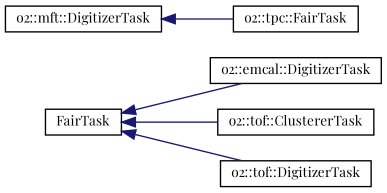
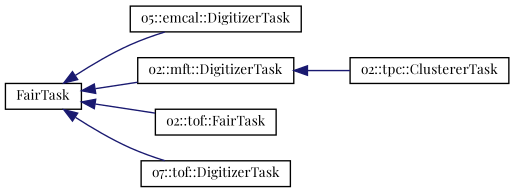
node "o2::tpc::FairTask": label "o2::tpc::FairTask" -> "o2::tpc::ClustererTask"
node "o2::emcal::DigitizerTask": label "o2::emcal::DigitizerTask" -> "o5::emcal::DigitizerTask"
edge "o2::mft::DigitizerTask" -> "FairTask": added
node "o2::tof::ClustererTask": label "o2::tof::ClustererTask" -> "o2::tof::FairTask"
node "o2::tof::DigitizerTask": label "o2::tof::DigitizerTask" -> "o7::tof::DigitizerTask"
